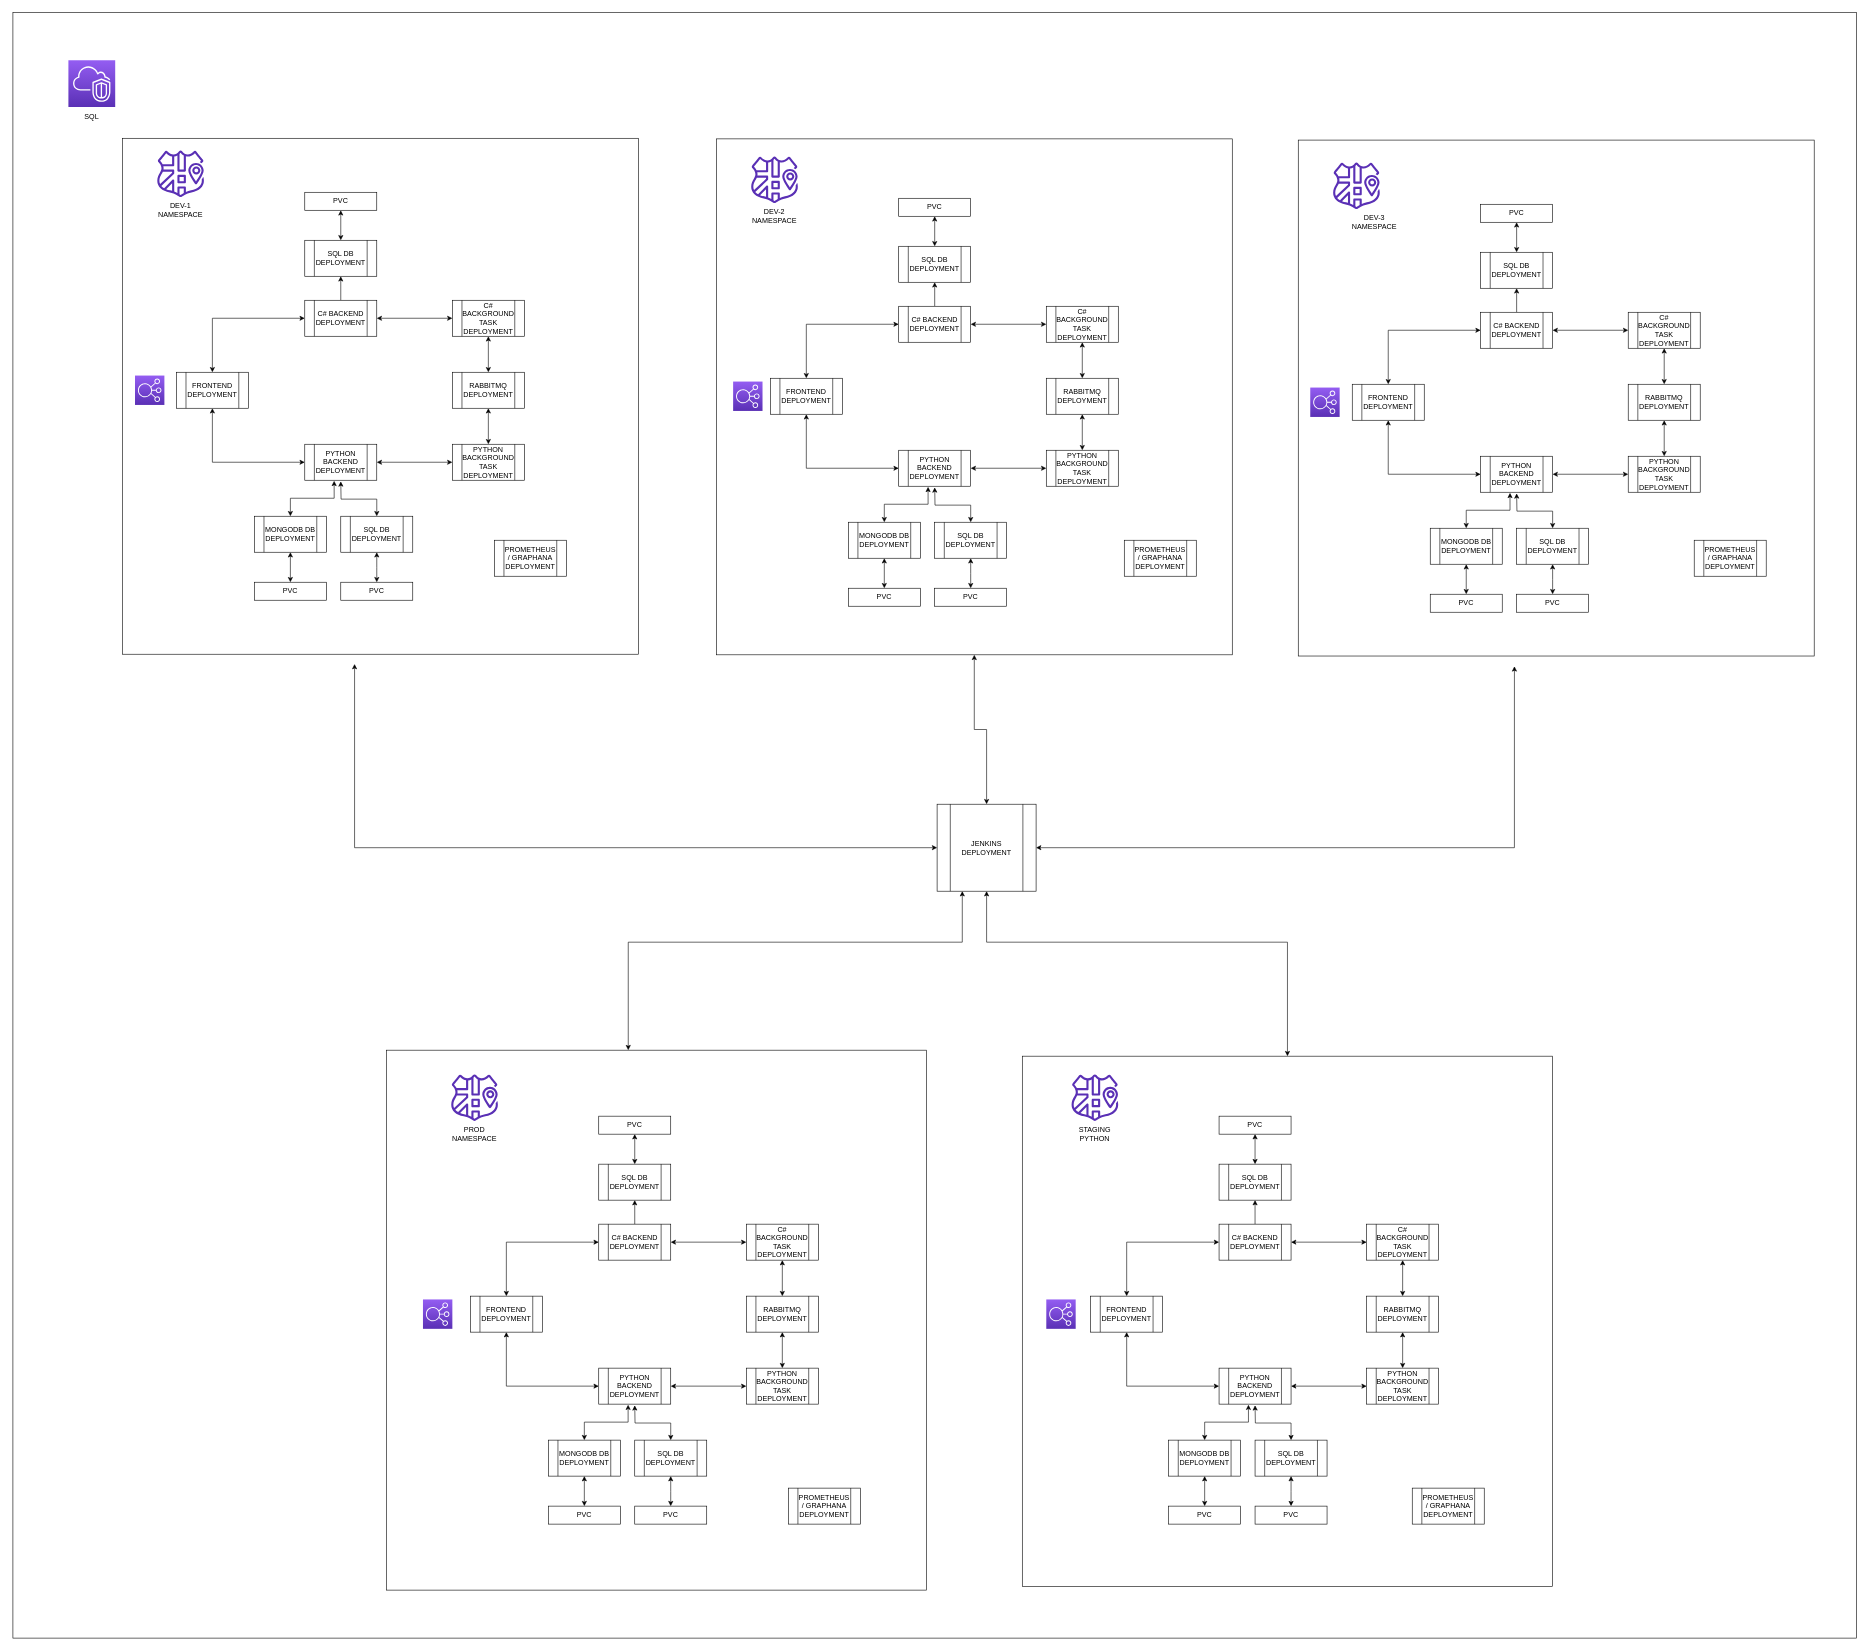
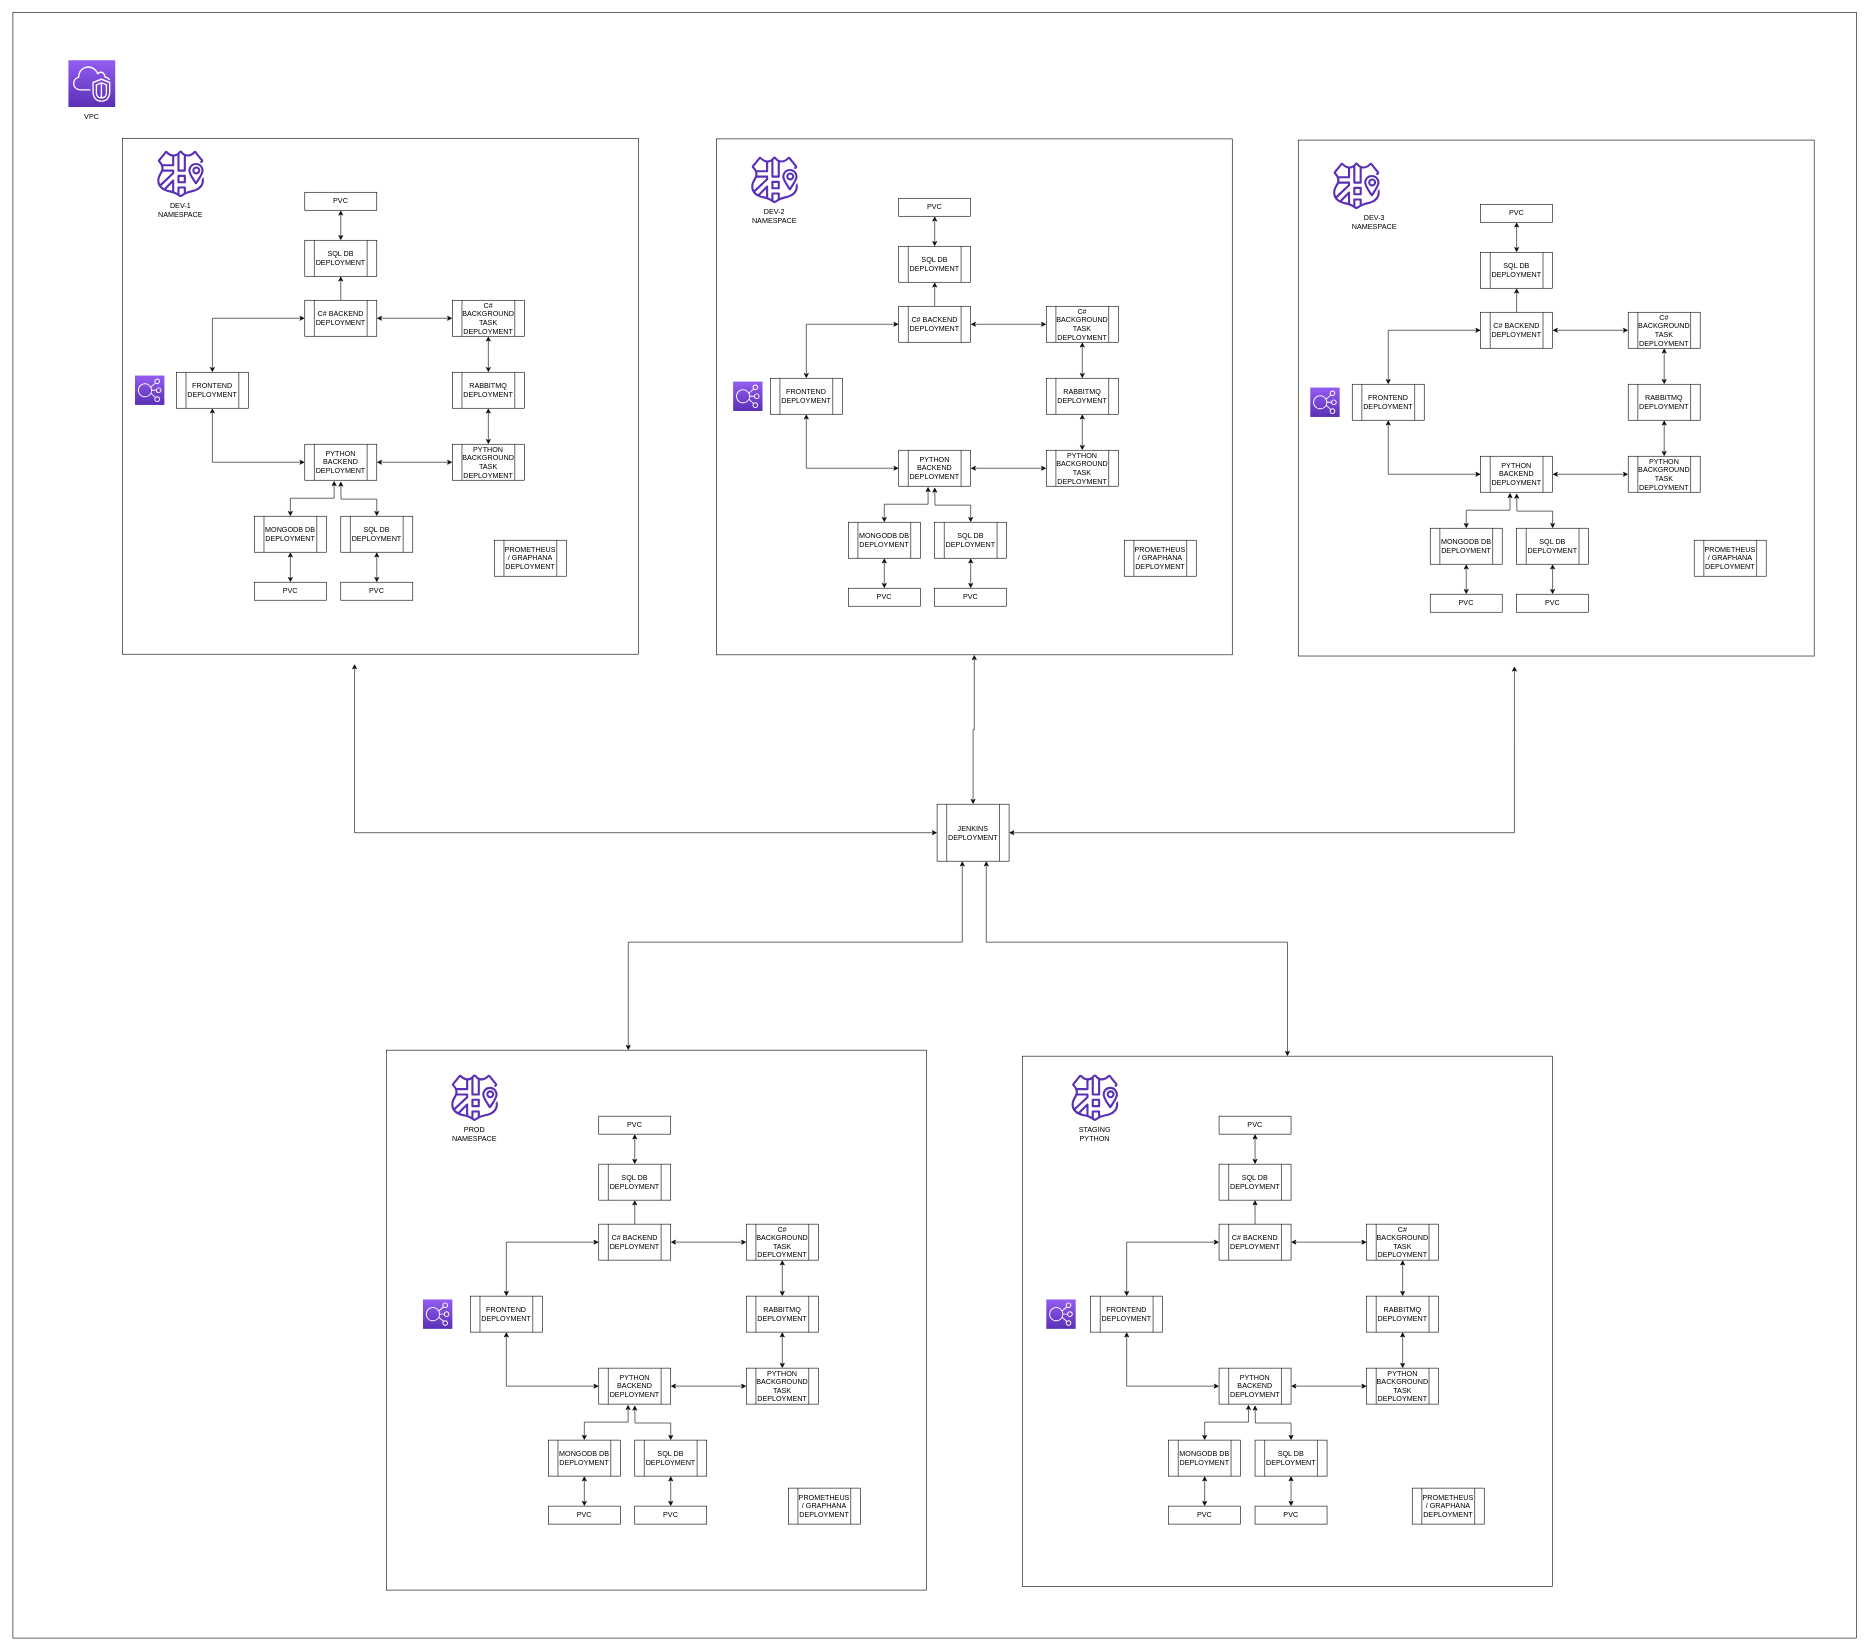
node "SQL": label "SQL" -> "VPC"
node "JENKINS DEPLOYMENT": size 99x87 -> 72x57
